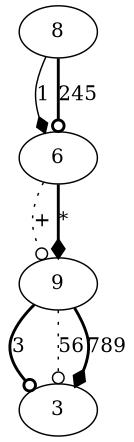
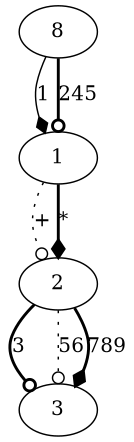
node "6": label "6" -> "1"
node "9": label "9" -> "2"
